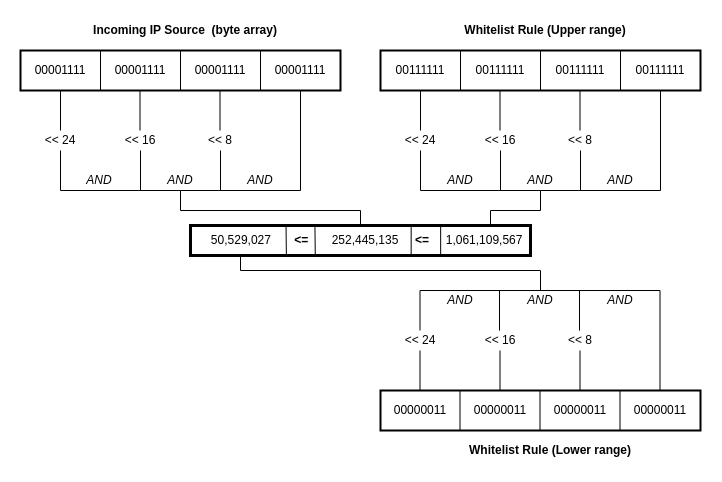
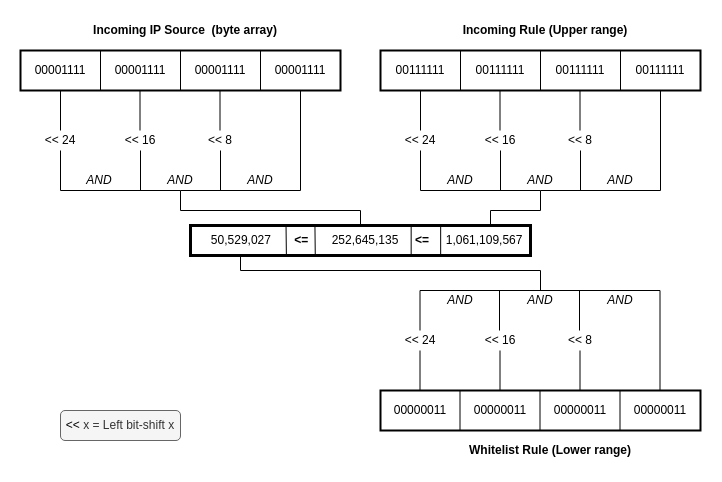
node "Whitelist Rule (Upper range)": label "Whitelist Rule (Upper range)" -> "Incoming Rule (Upper range)"
node "50,529,027 <= 252,445,135 <= 1,061,109,567": label "50,529,027 <= 252,445,135 <= 1,061,109,567" -> "50,529,027 <= 252,645,135 <= 1,061,109,567"
node "<< x = Left bit-shift x": added
